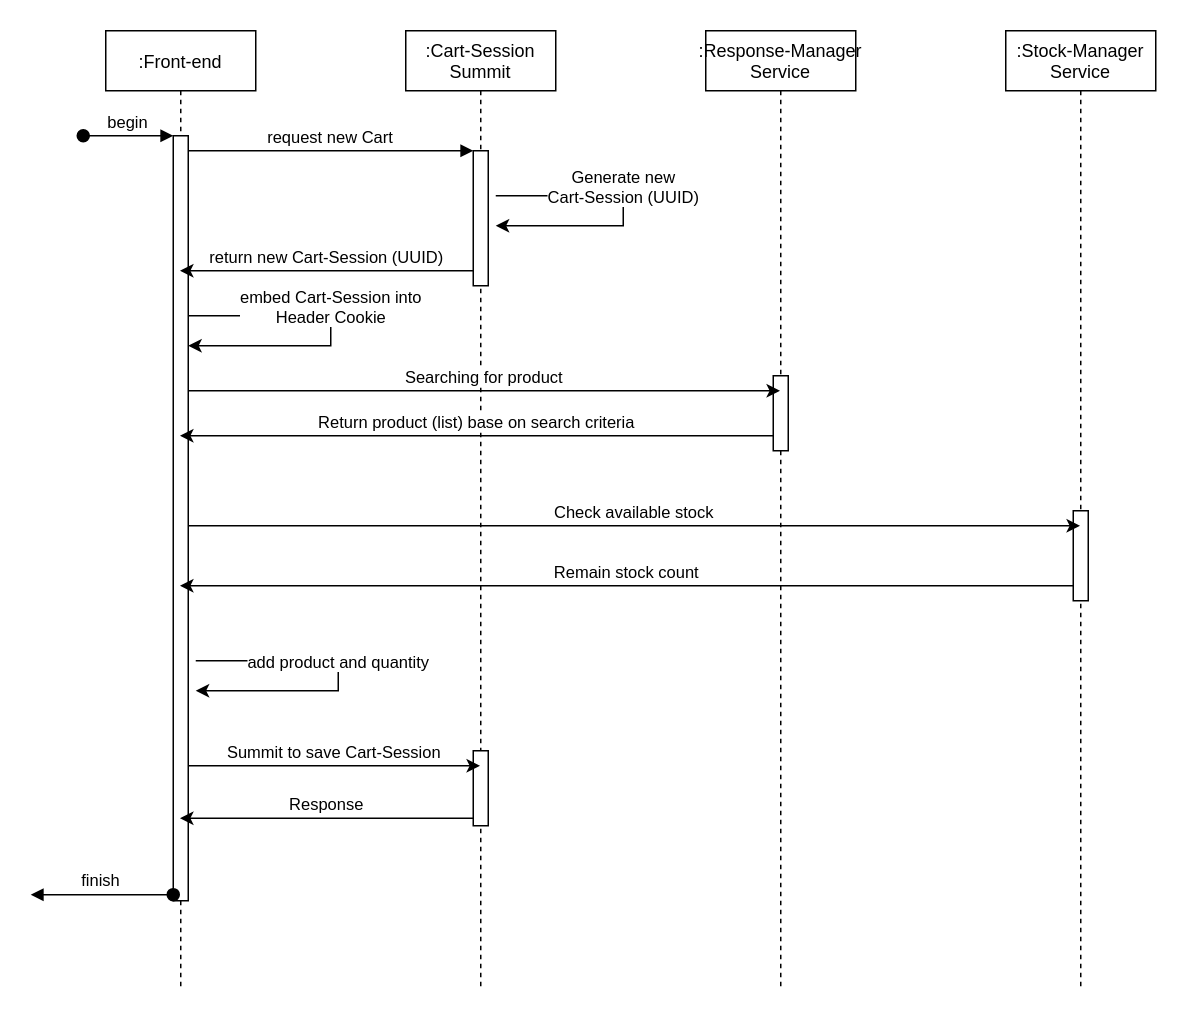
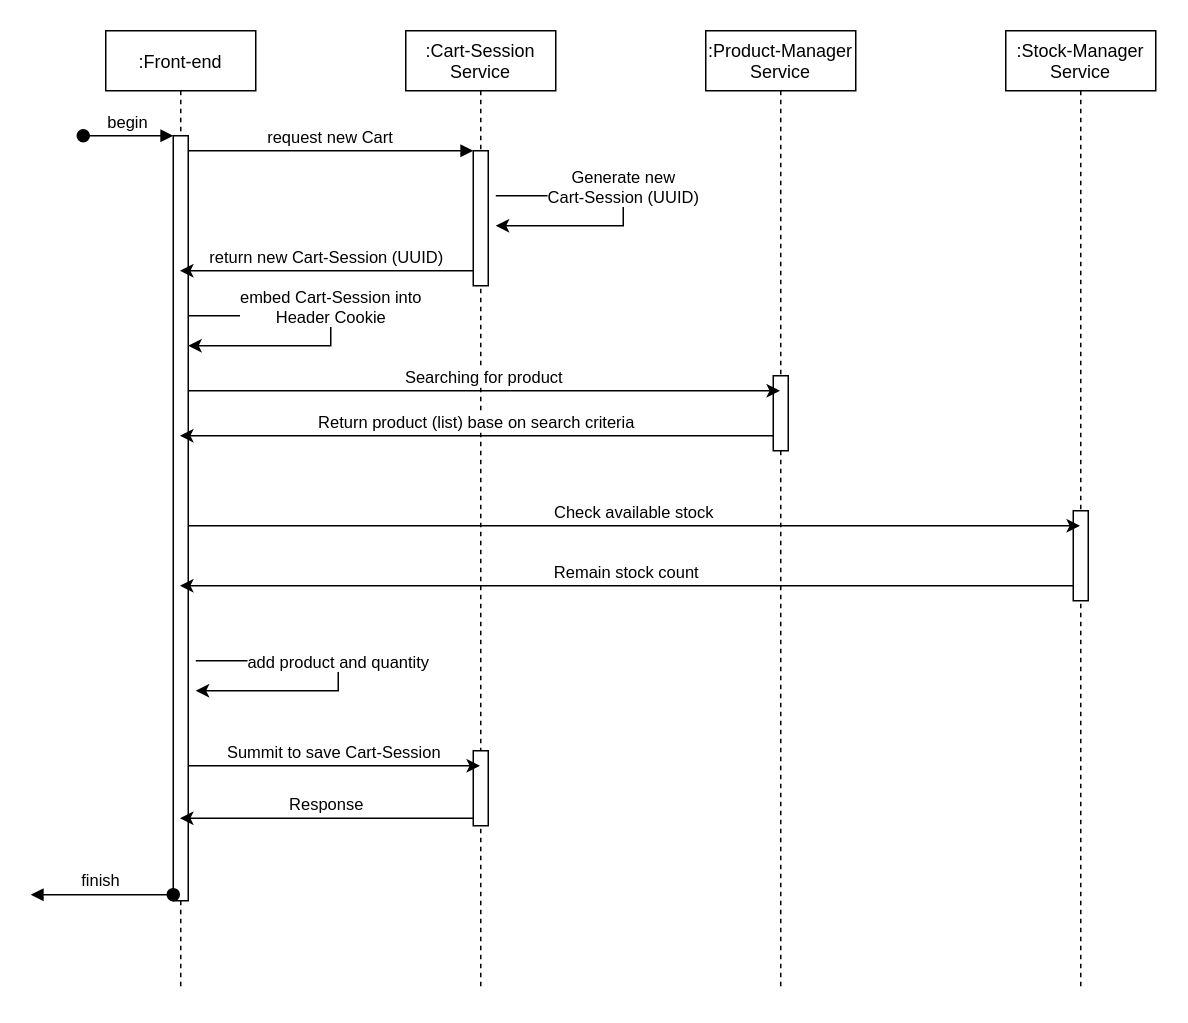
node ":Cart-Session Summit": label ":Cart-Session Summit" -> ":Cart-Session Service"
node ":Response-Manager Service": label ":Response-Manager Service" -> ":Product-Manager Service"
